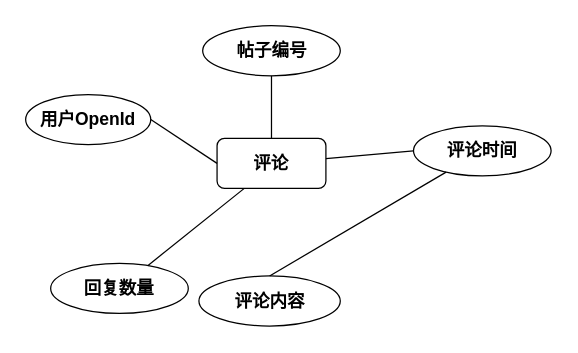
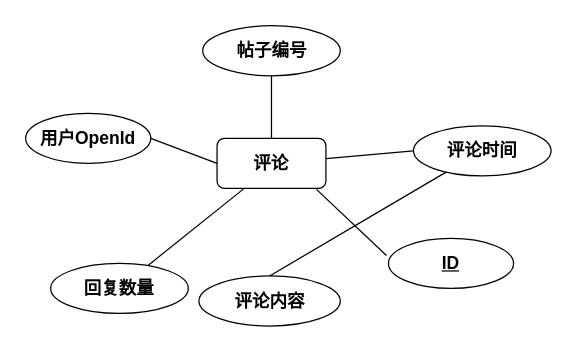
node "用户OpenId": moved (88, 119) -> (88, 138)
edge "评论" -- "ID": added
node "ID": added
